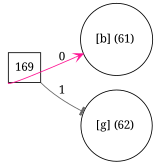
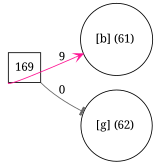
edge "169" -> "[b] (61)": label " 0" -> " 9"
edge "169" -> "[g] (62)": label " 1" -> " 0"
